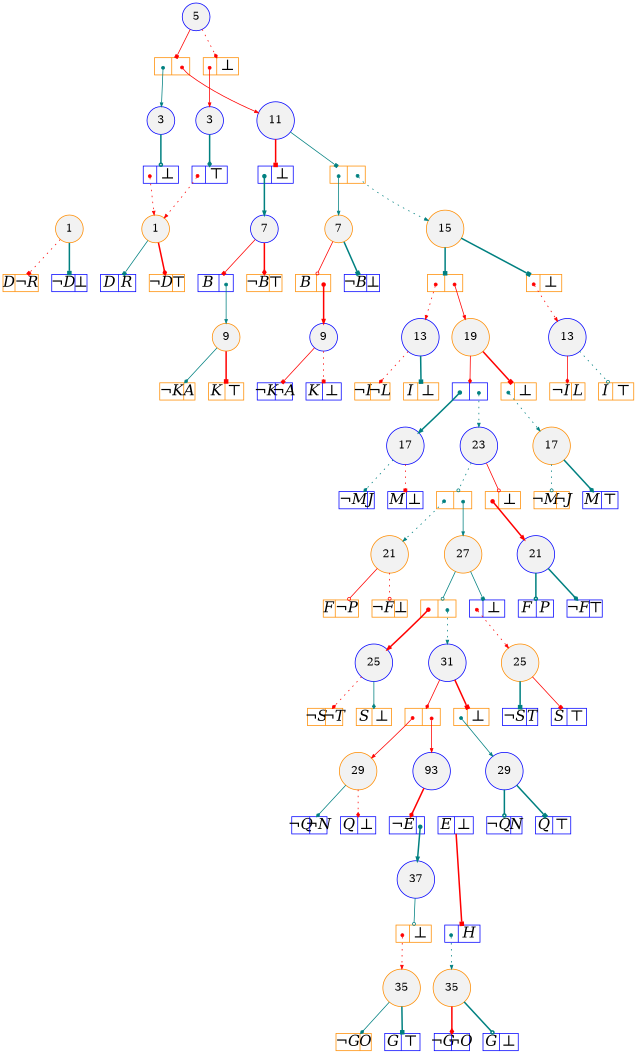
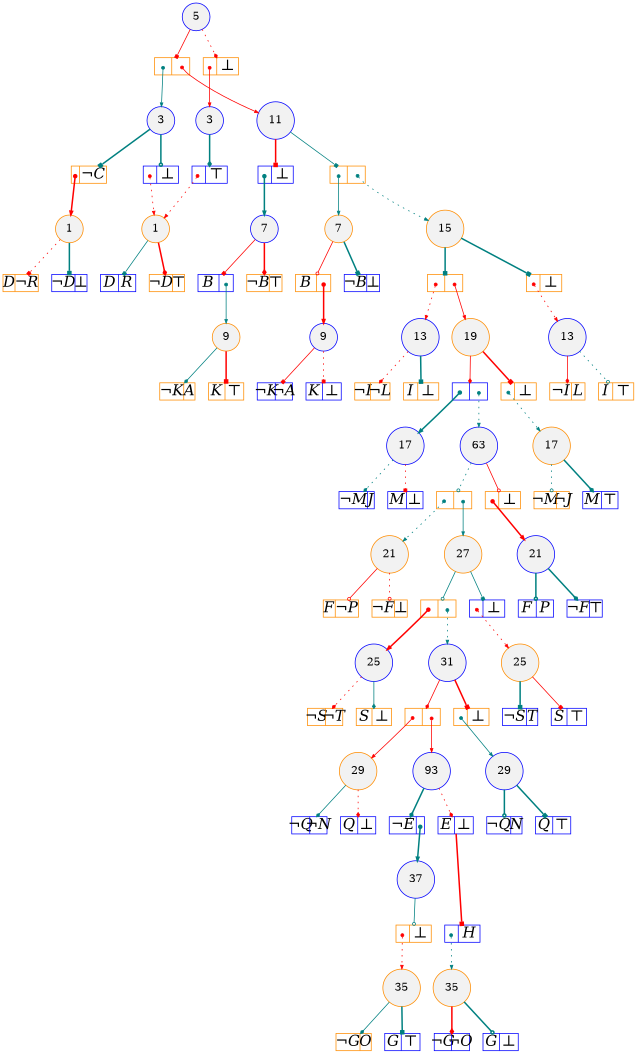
node "¬C": added
node "23": label "23" -> "63"
edge "93" -> "¬E": color red -> teal
edge "93" -> "E": added
